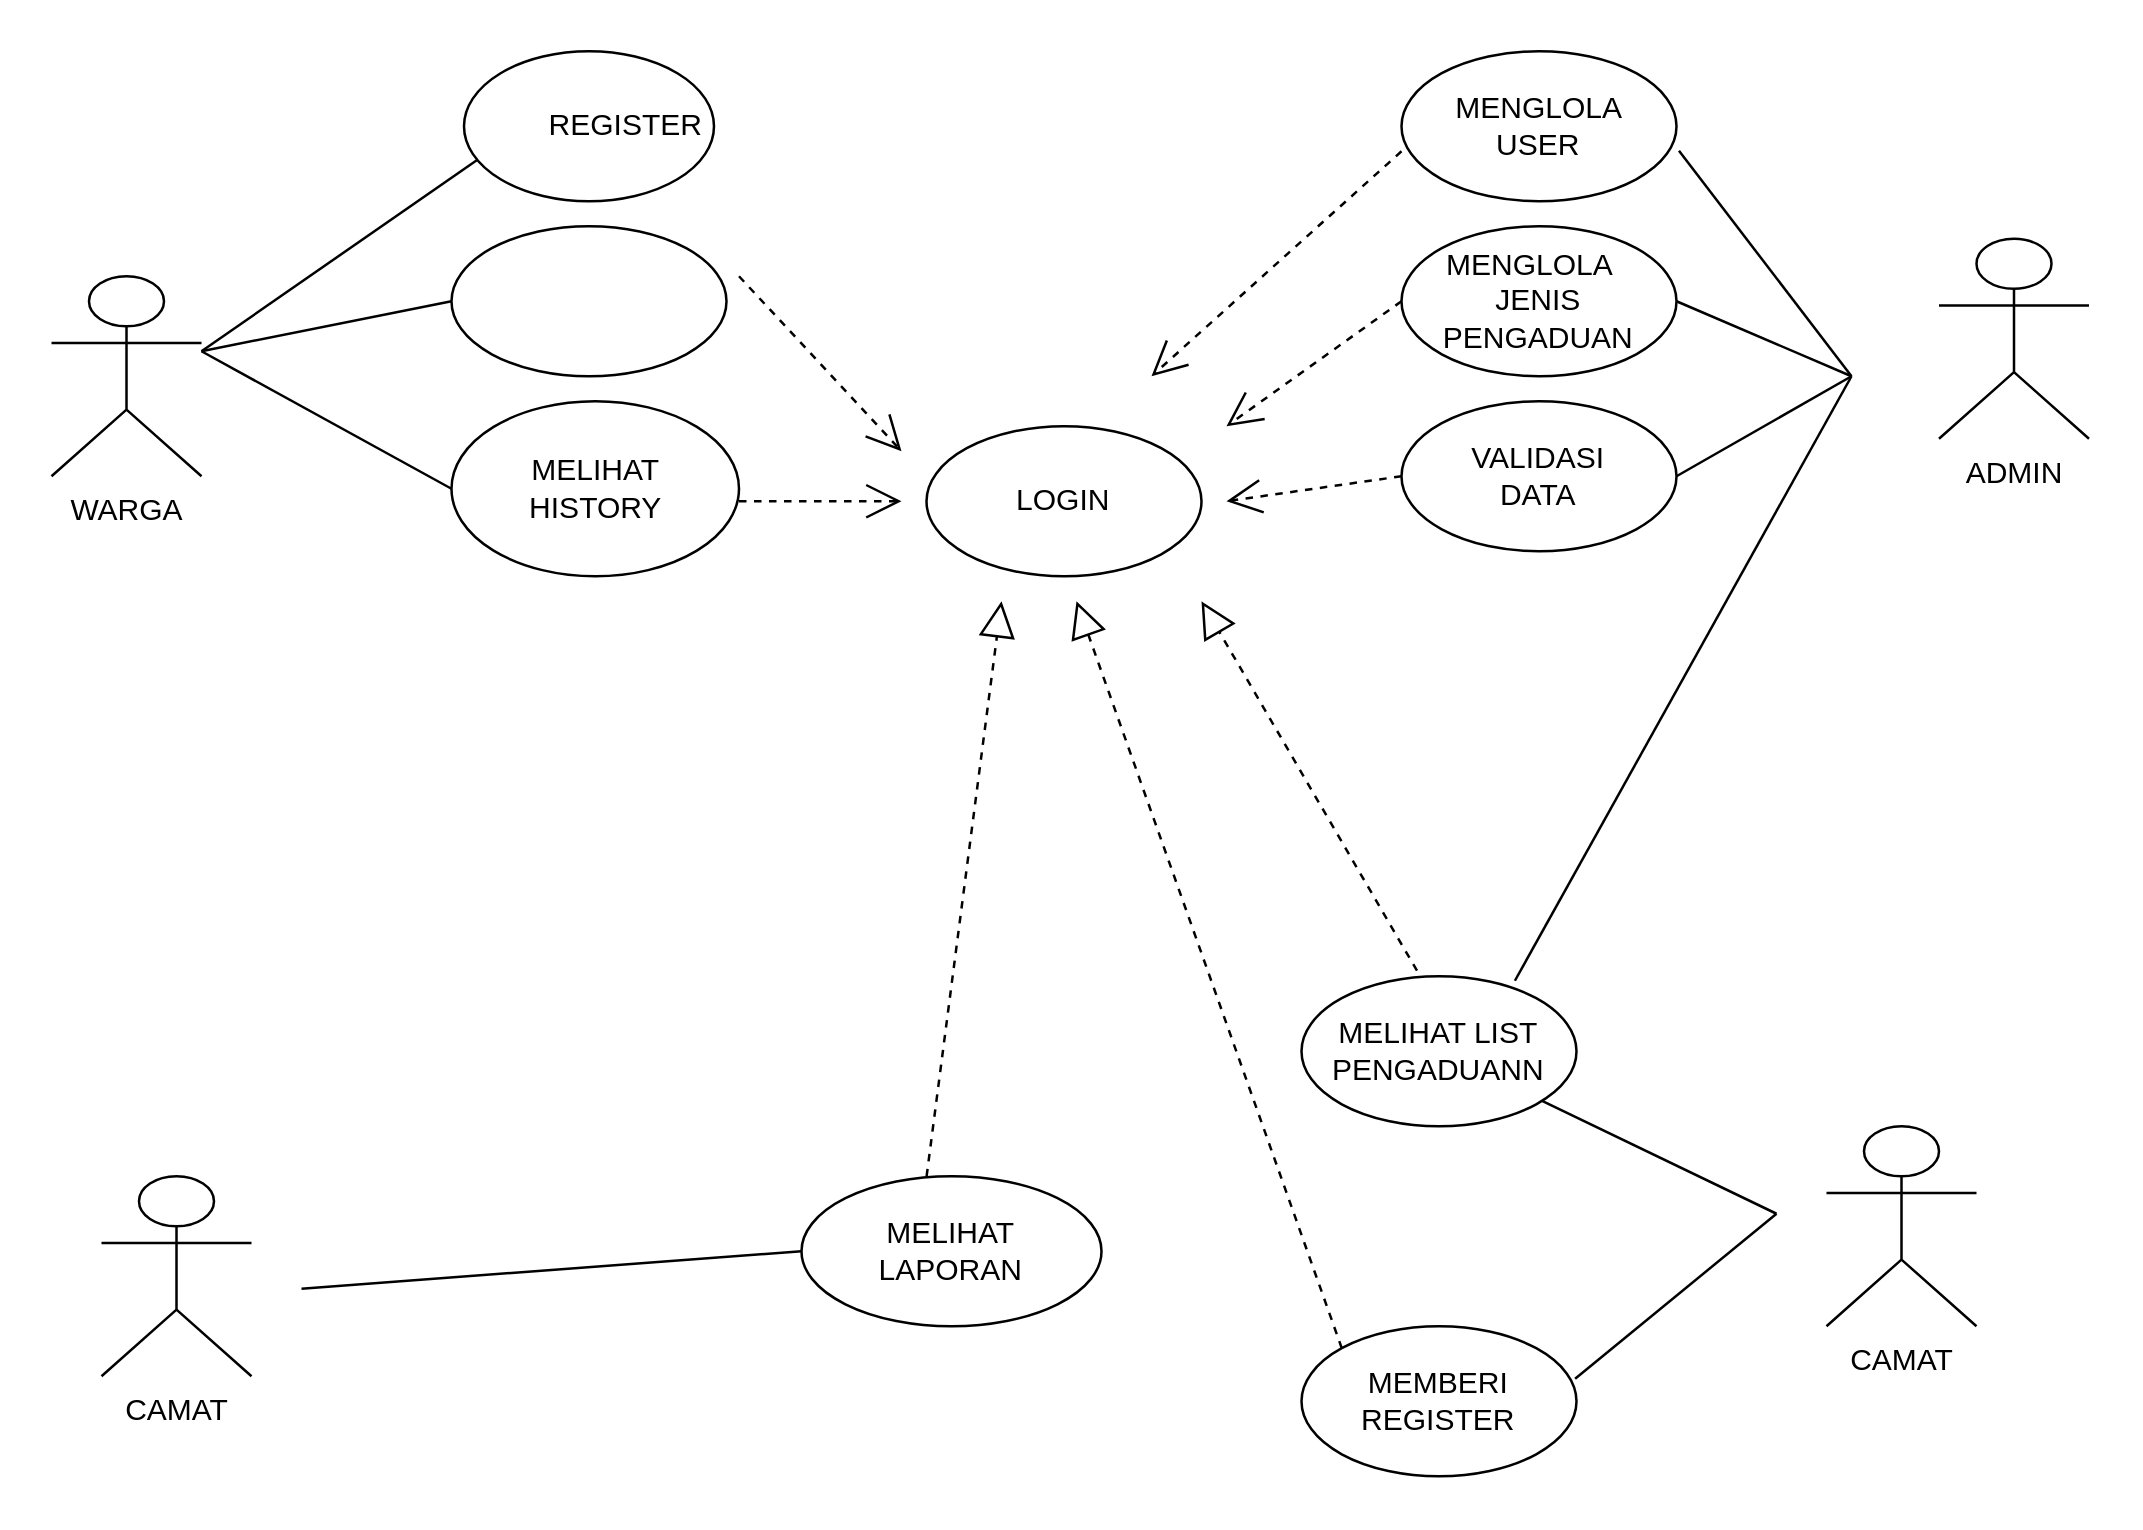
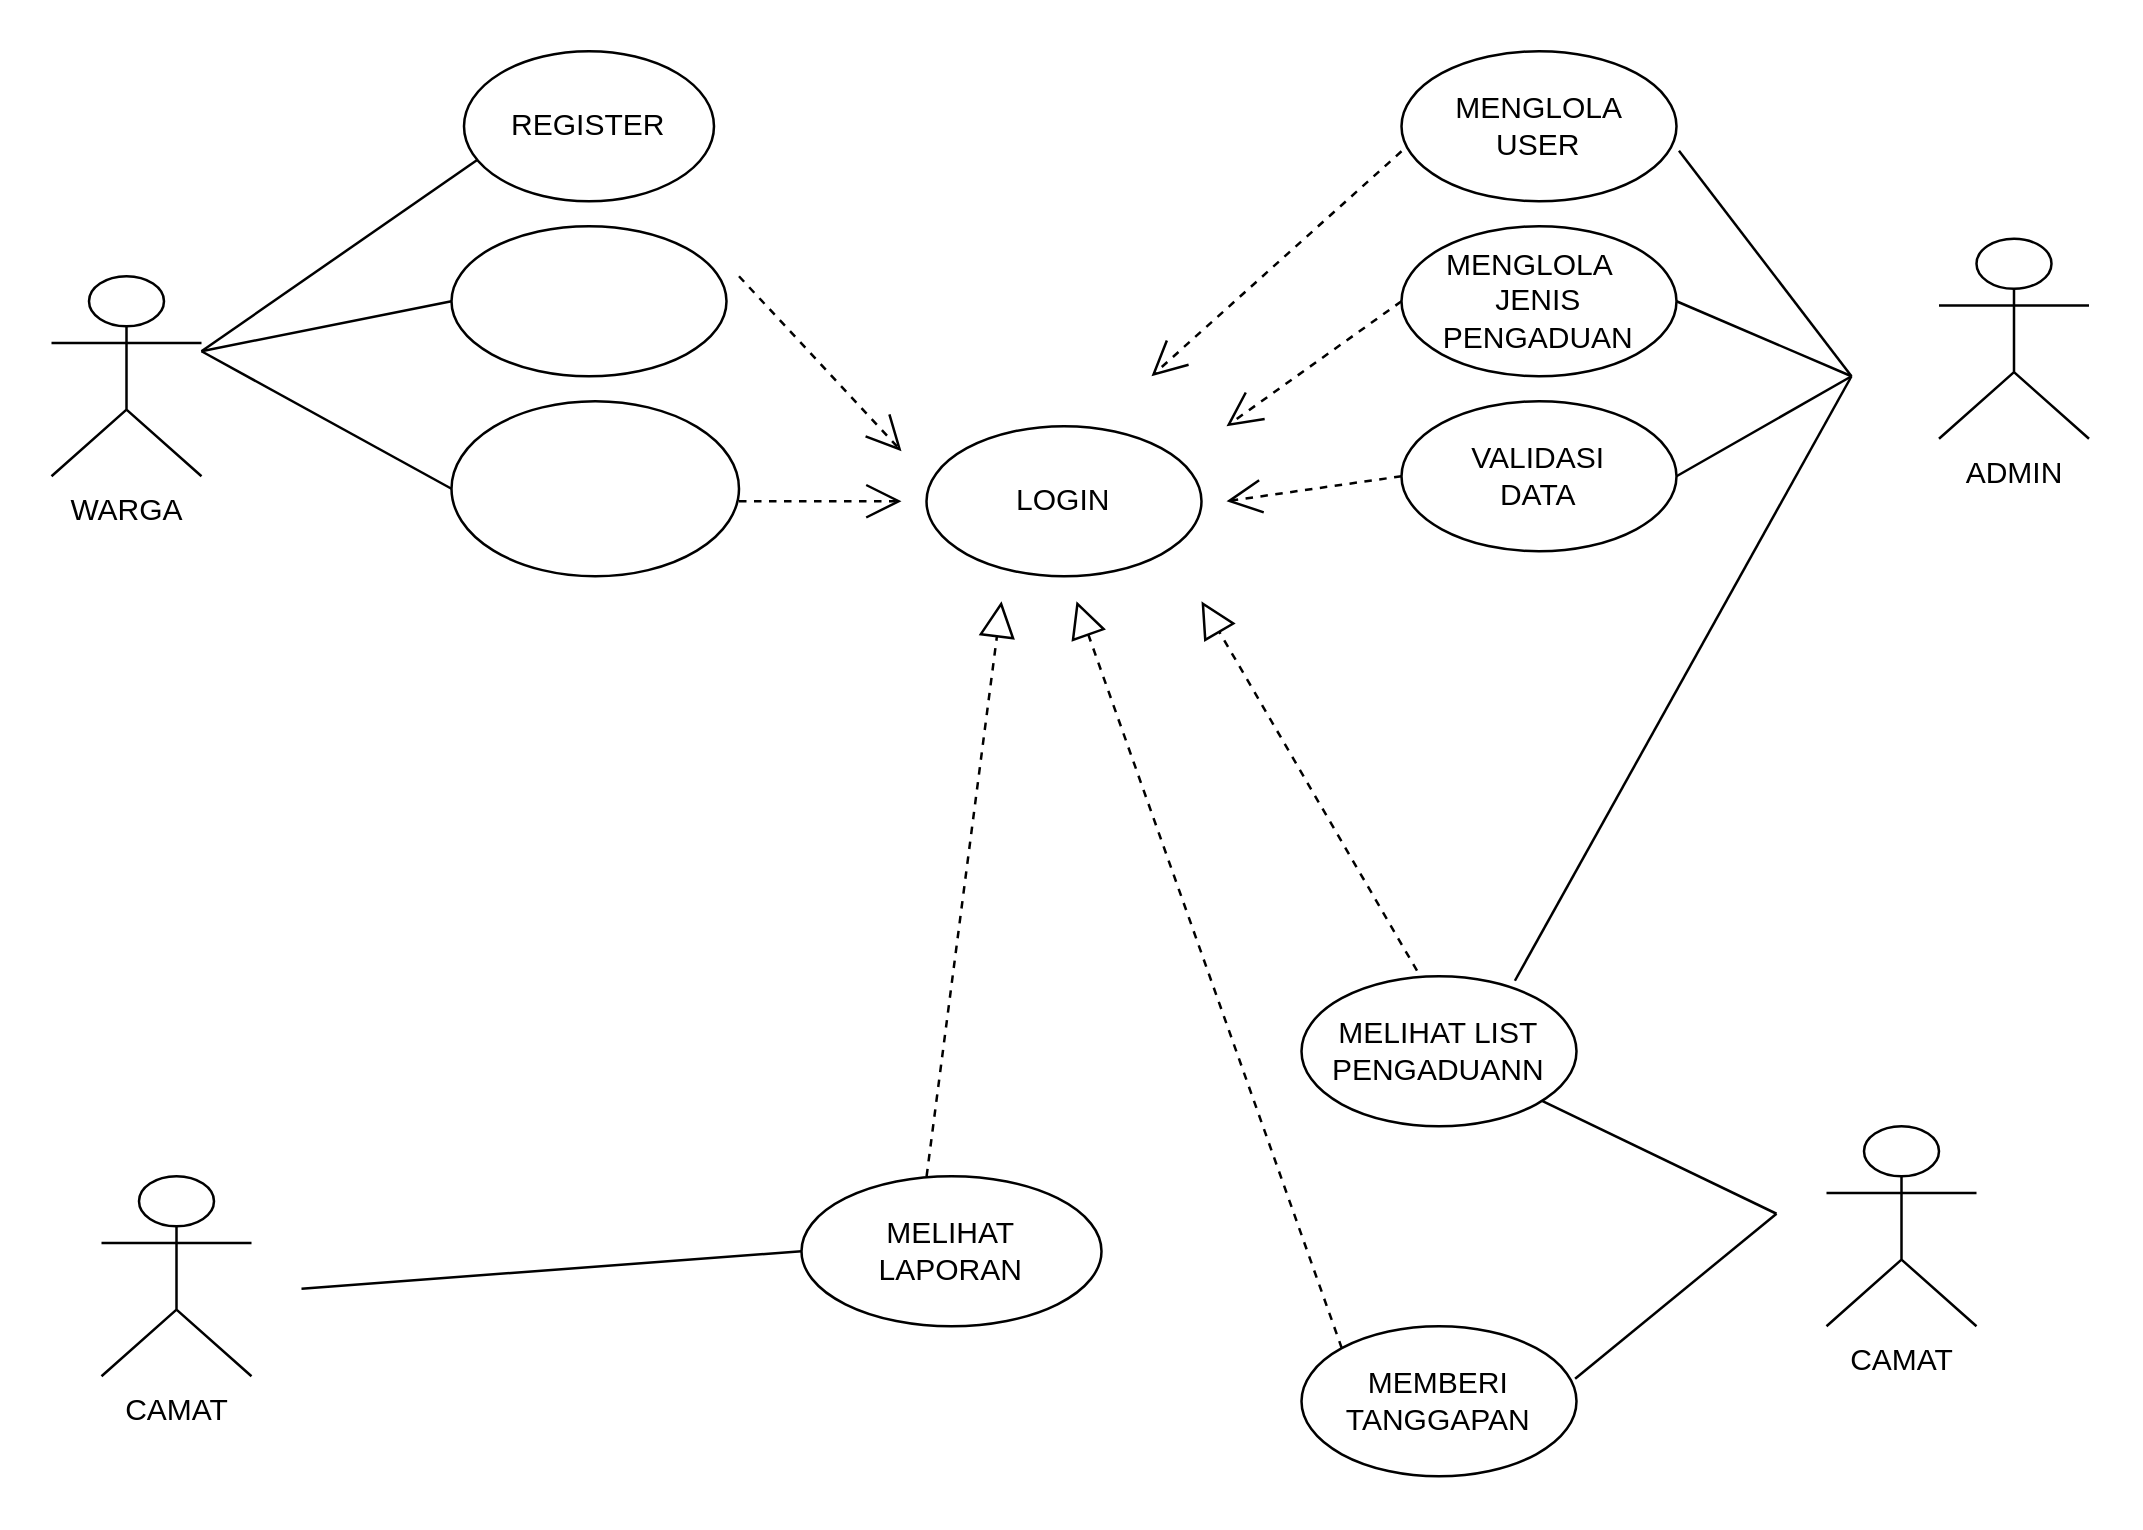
node "REGISTER": moved (626, 126) -> (589, 126)
node "MELIHAT HISTORY": removed
node "MEMBERI REGISTER": label "MEMBERI REGISTER" -> "MEMBERI TANGGAPAN"
